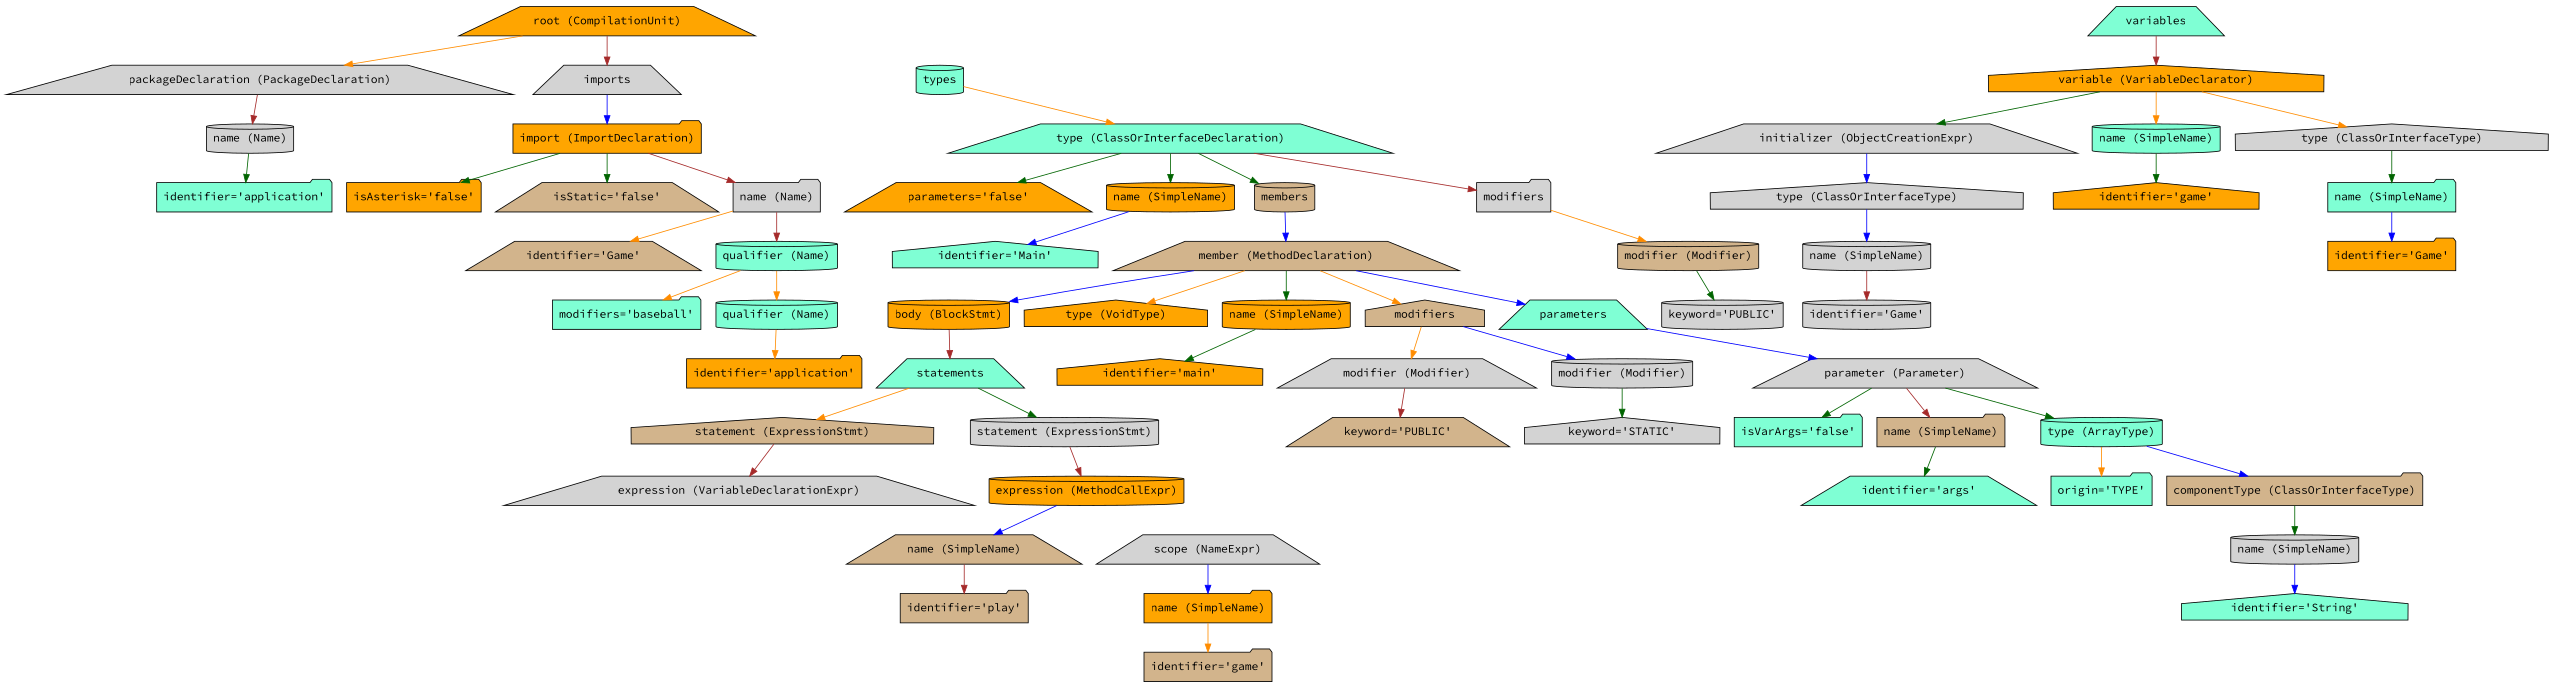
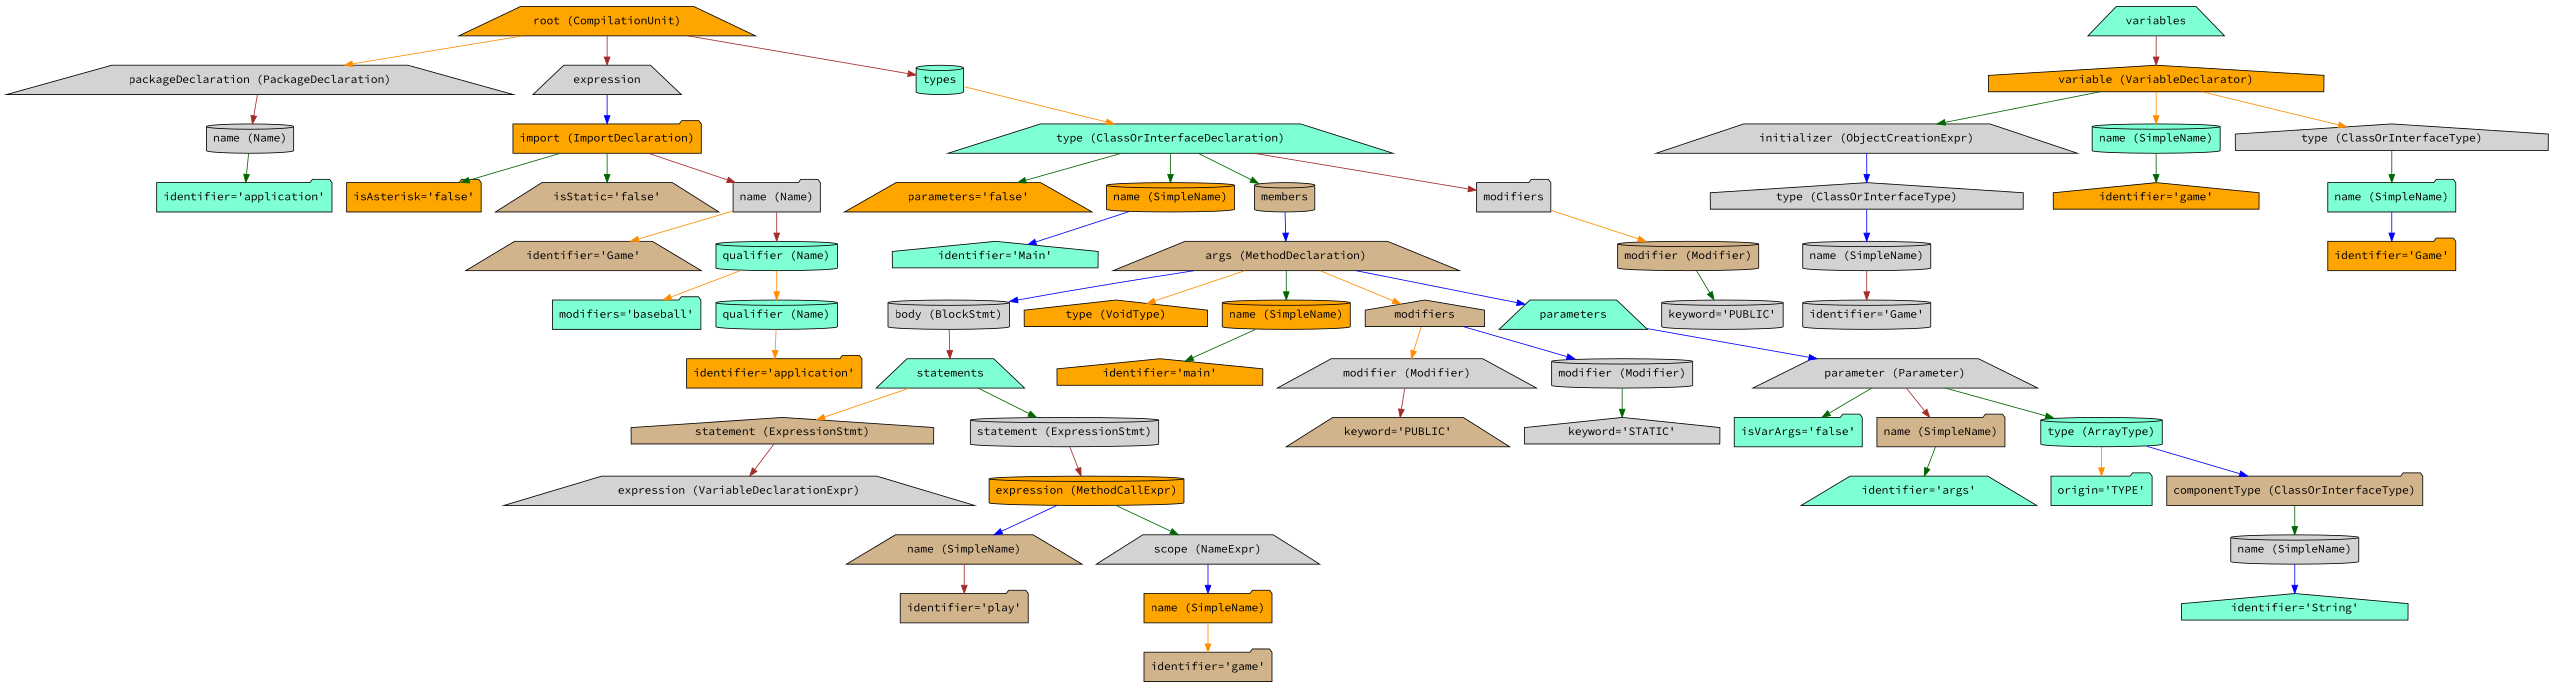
edge "root (CompilationUnit)" -> "types": added
node "imports": label "imports" -> "expression"
node "member (MethodDeclaration)": label "member (MethodDeclaration)" -> "args (MethodDeclaration)"
node "body (BlockStmt)": fillcolor orange -> lightgrey
edge "expression (MethodCallExpr)" -> "scope (NameExpr)": added
